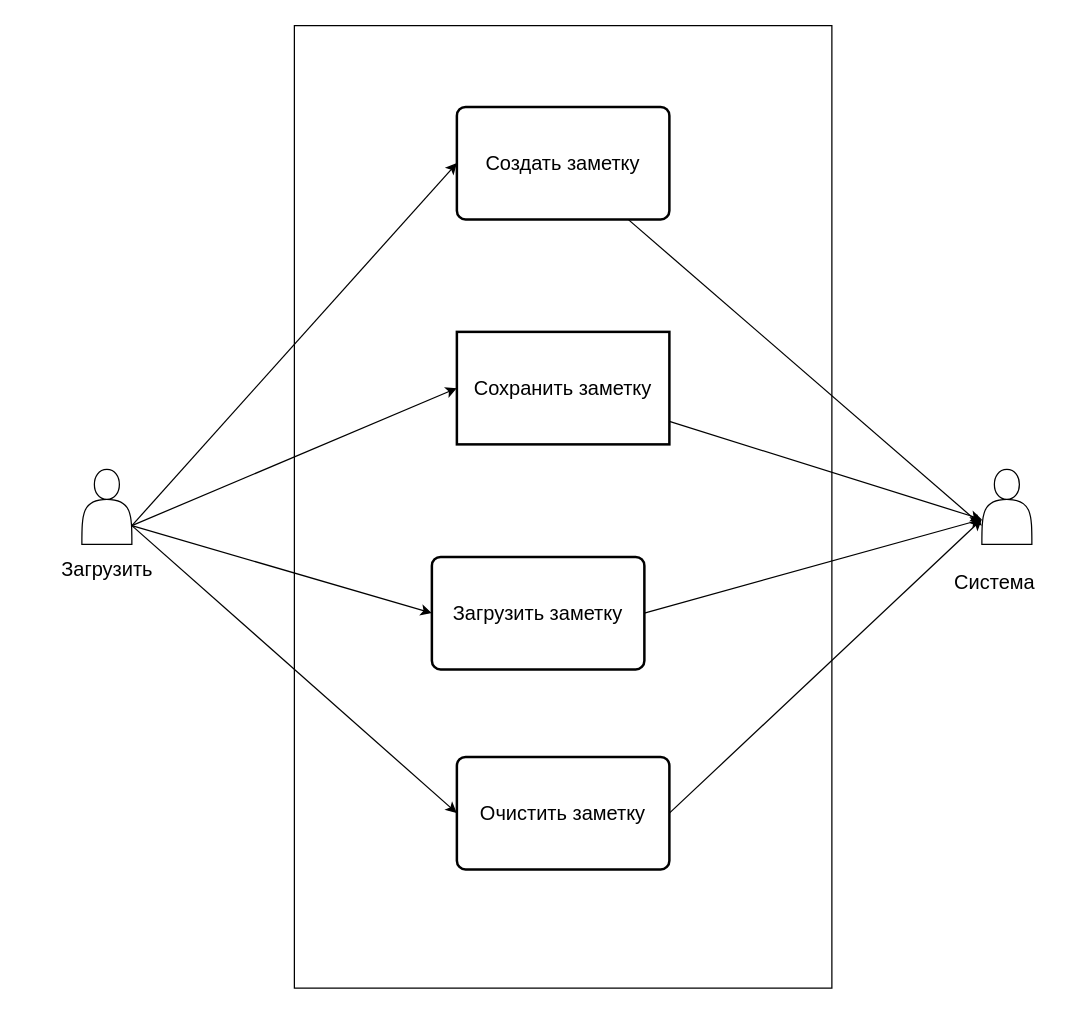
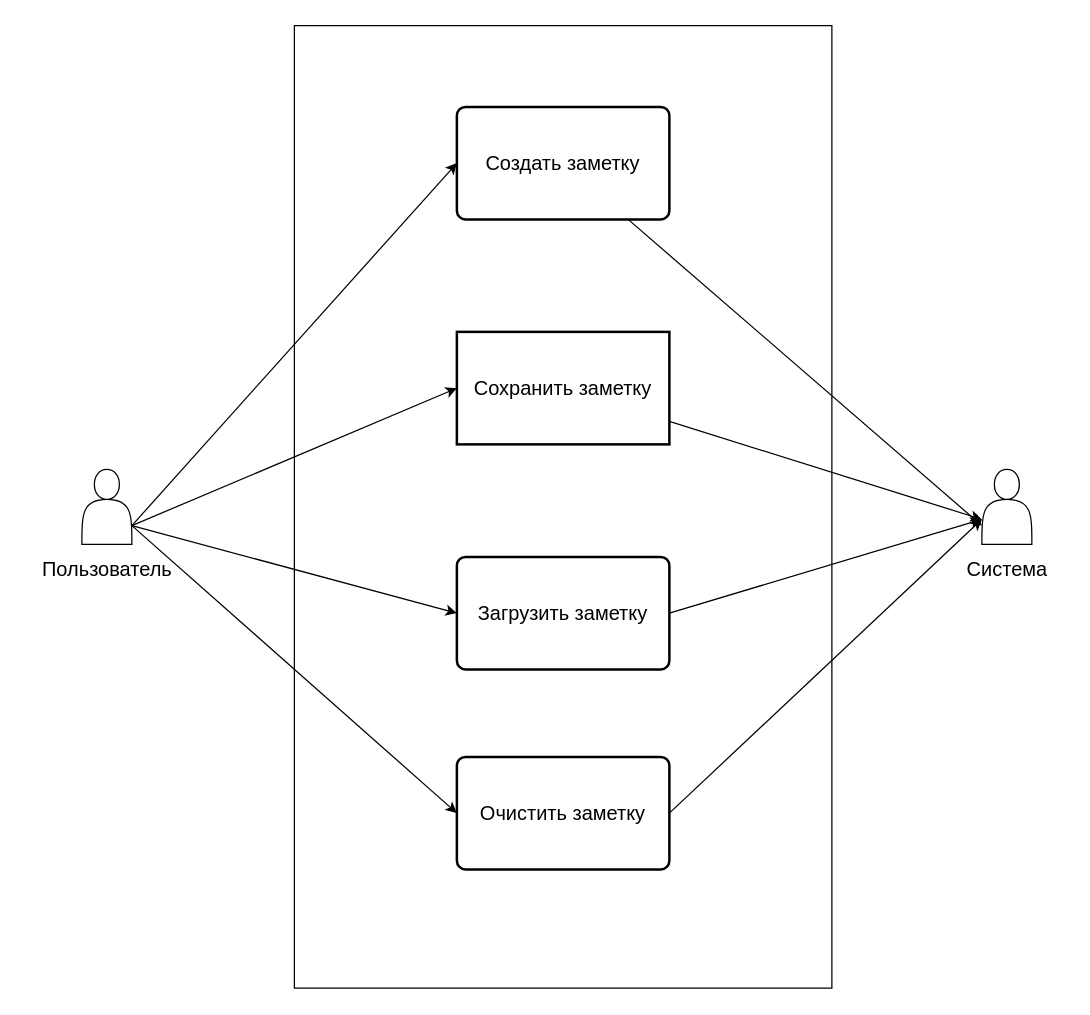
node "Загрузить": label "Загрузить" -> "Пользователь"
node "Система": moved (994, 582) -> (1007, 569)
node "Загрузить заметку": moved (538, 613) -> (563, 613)
